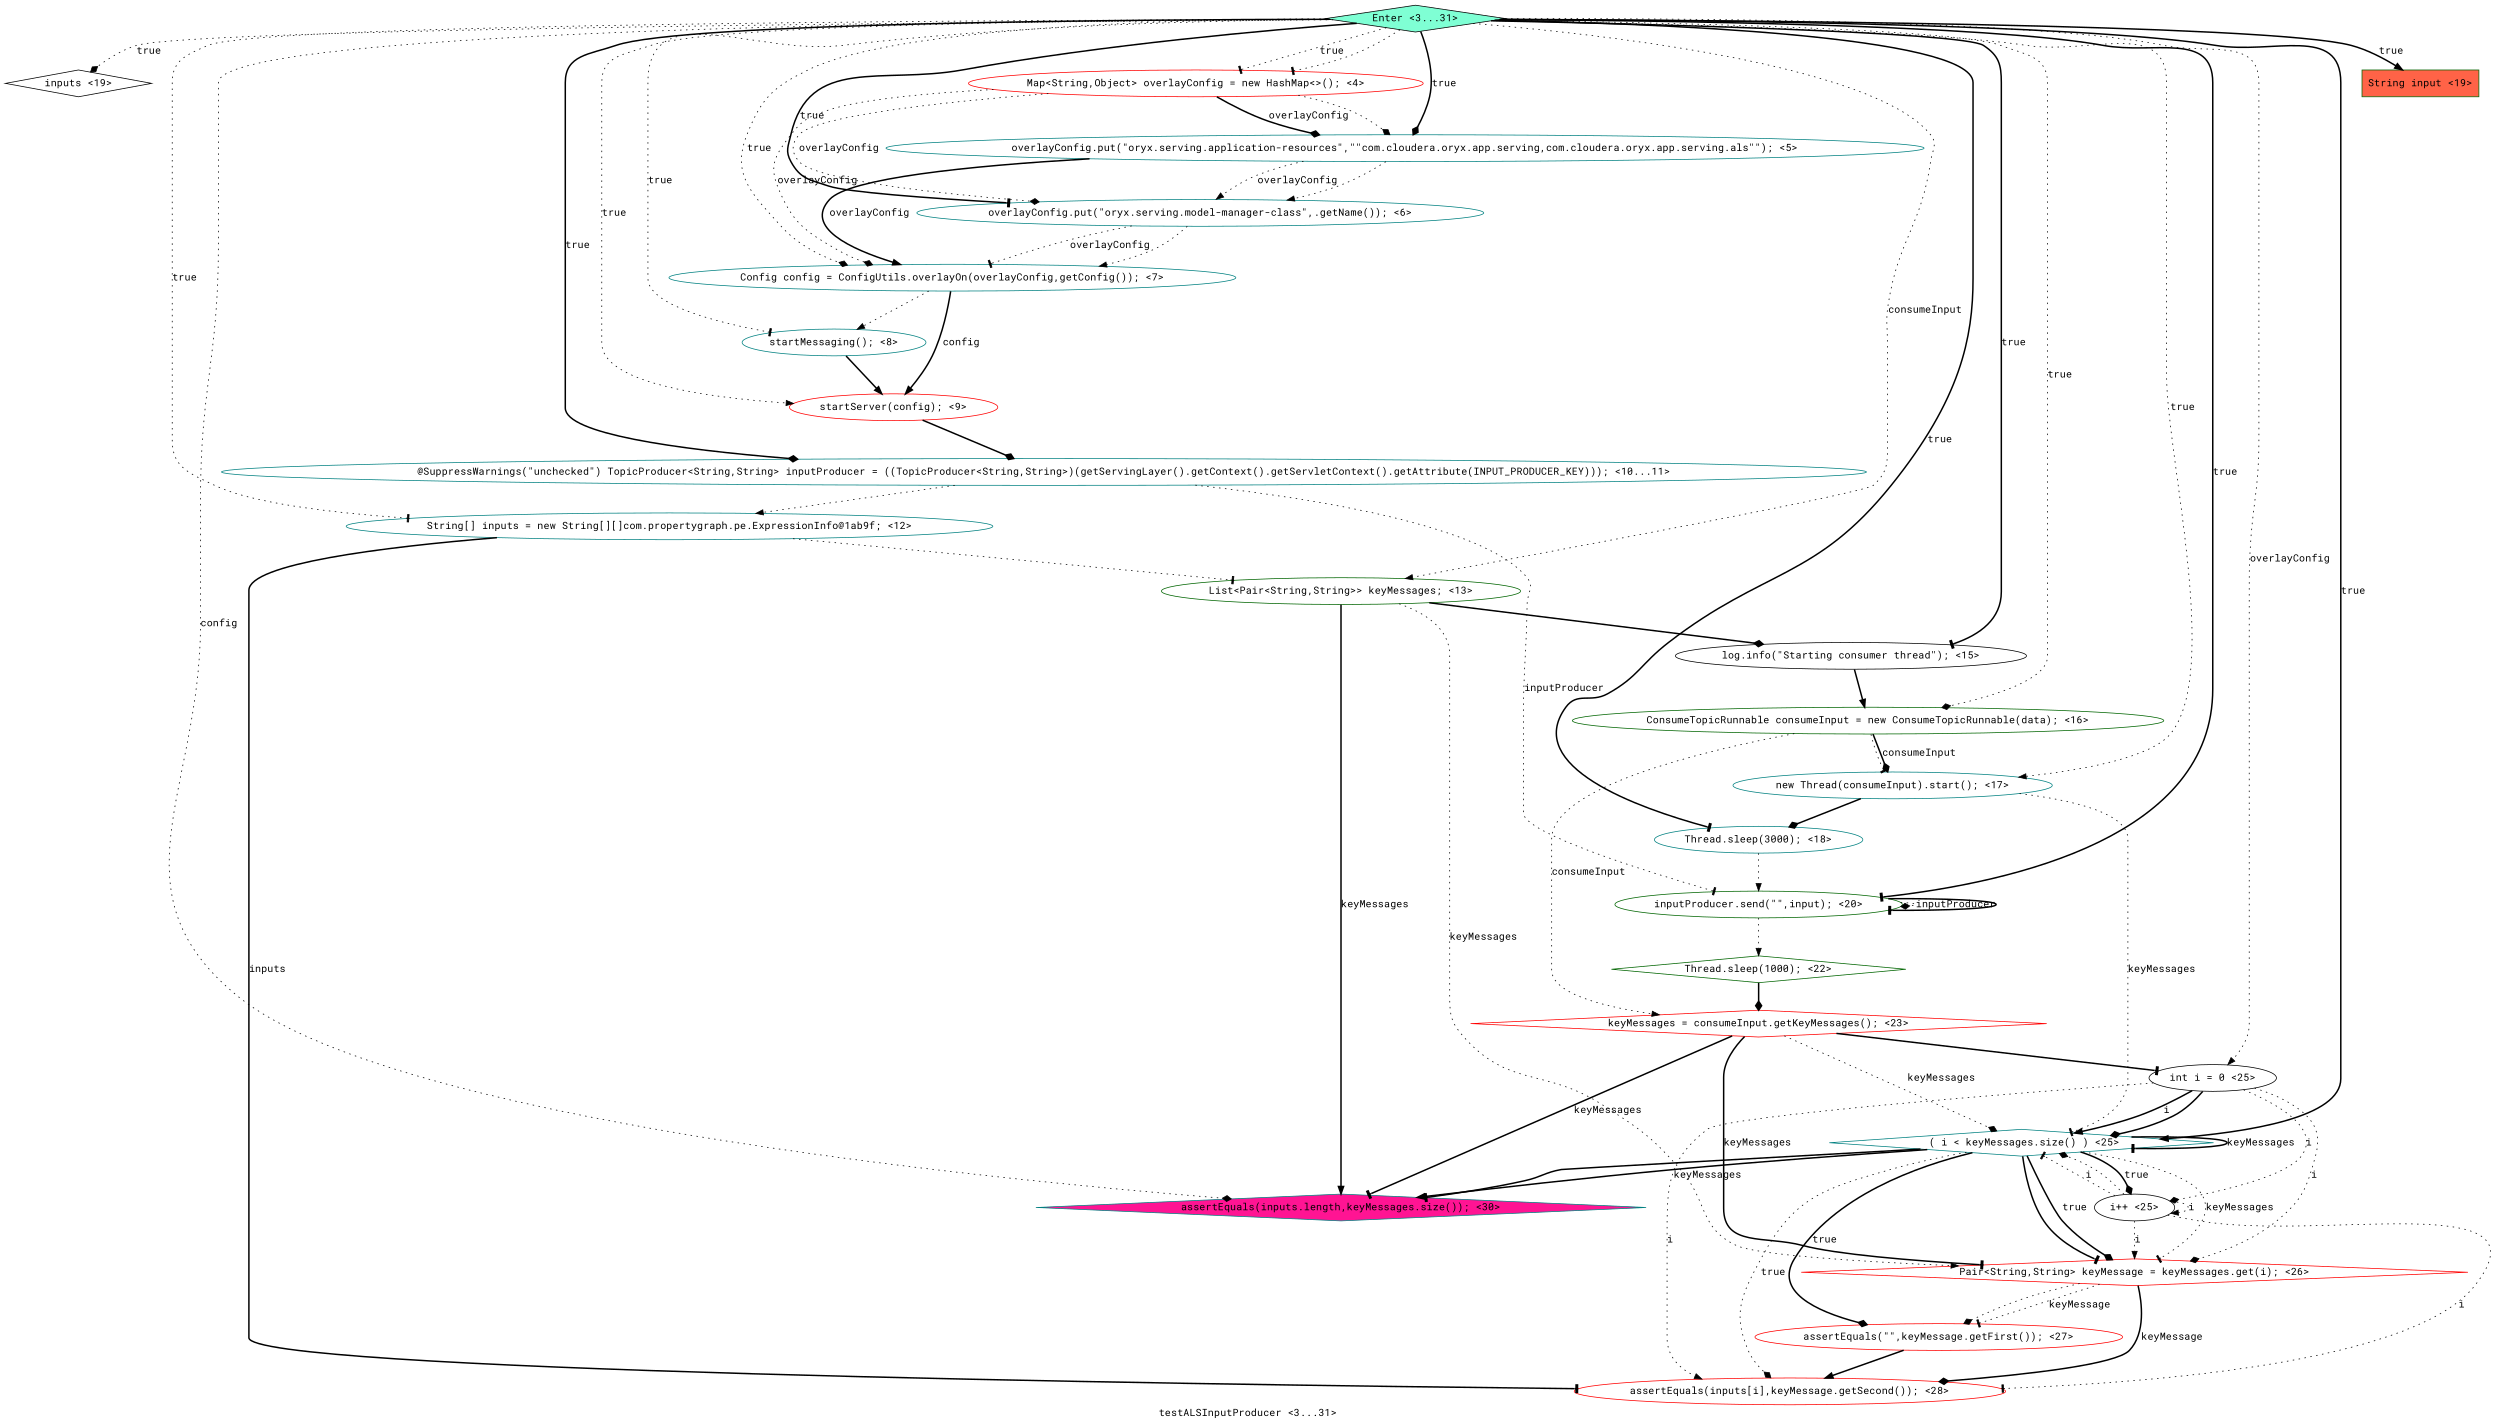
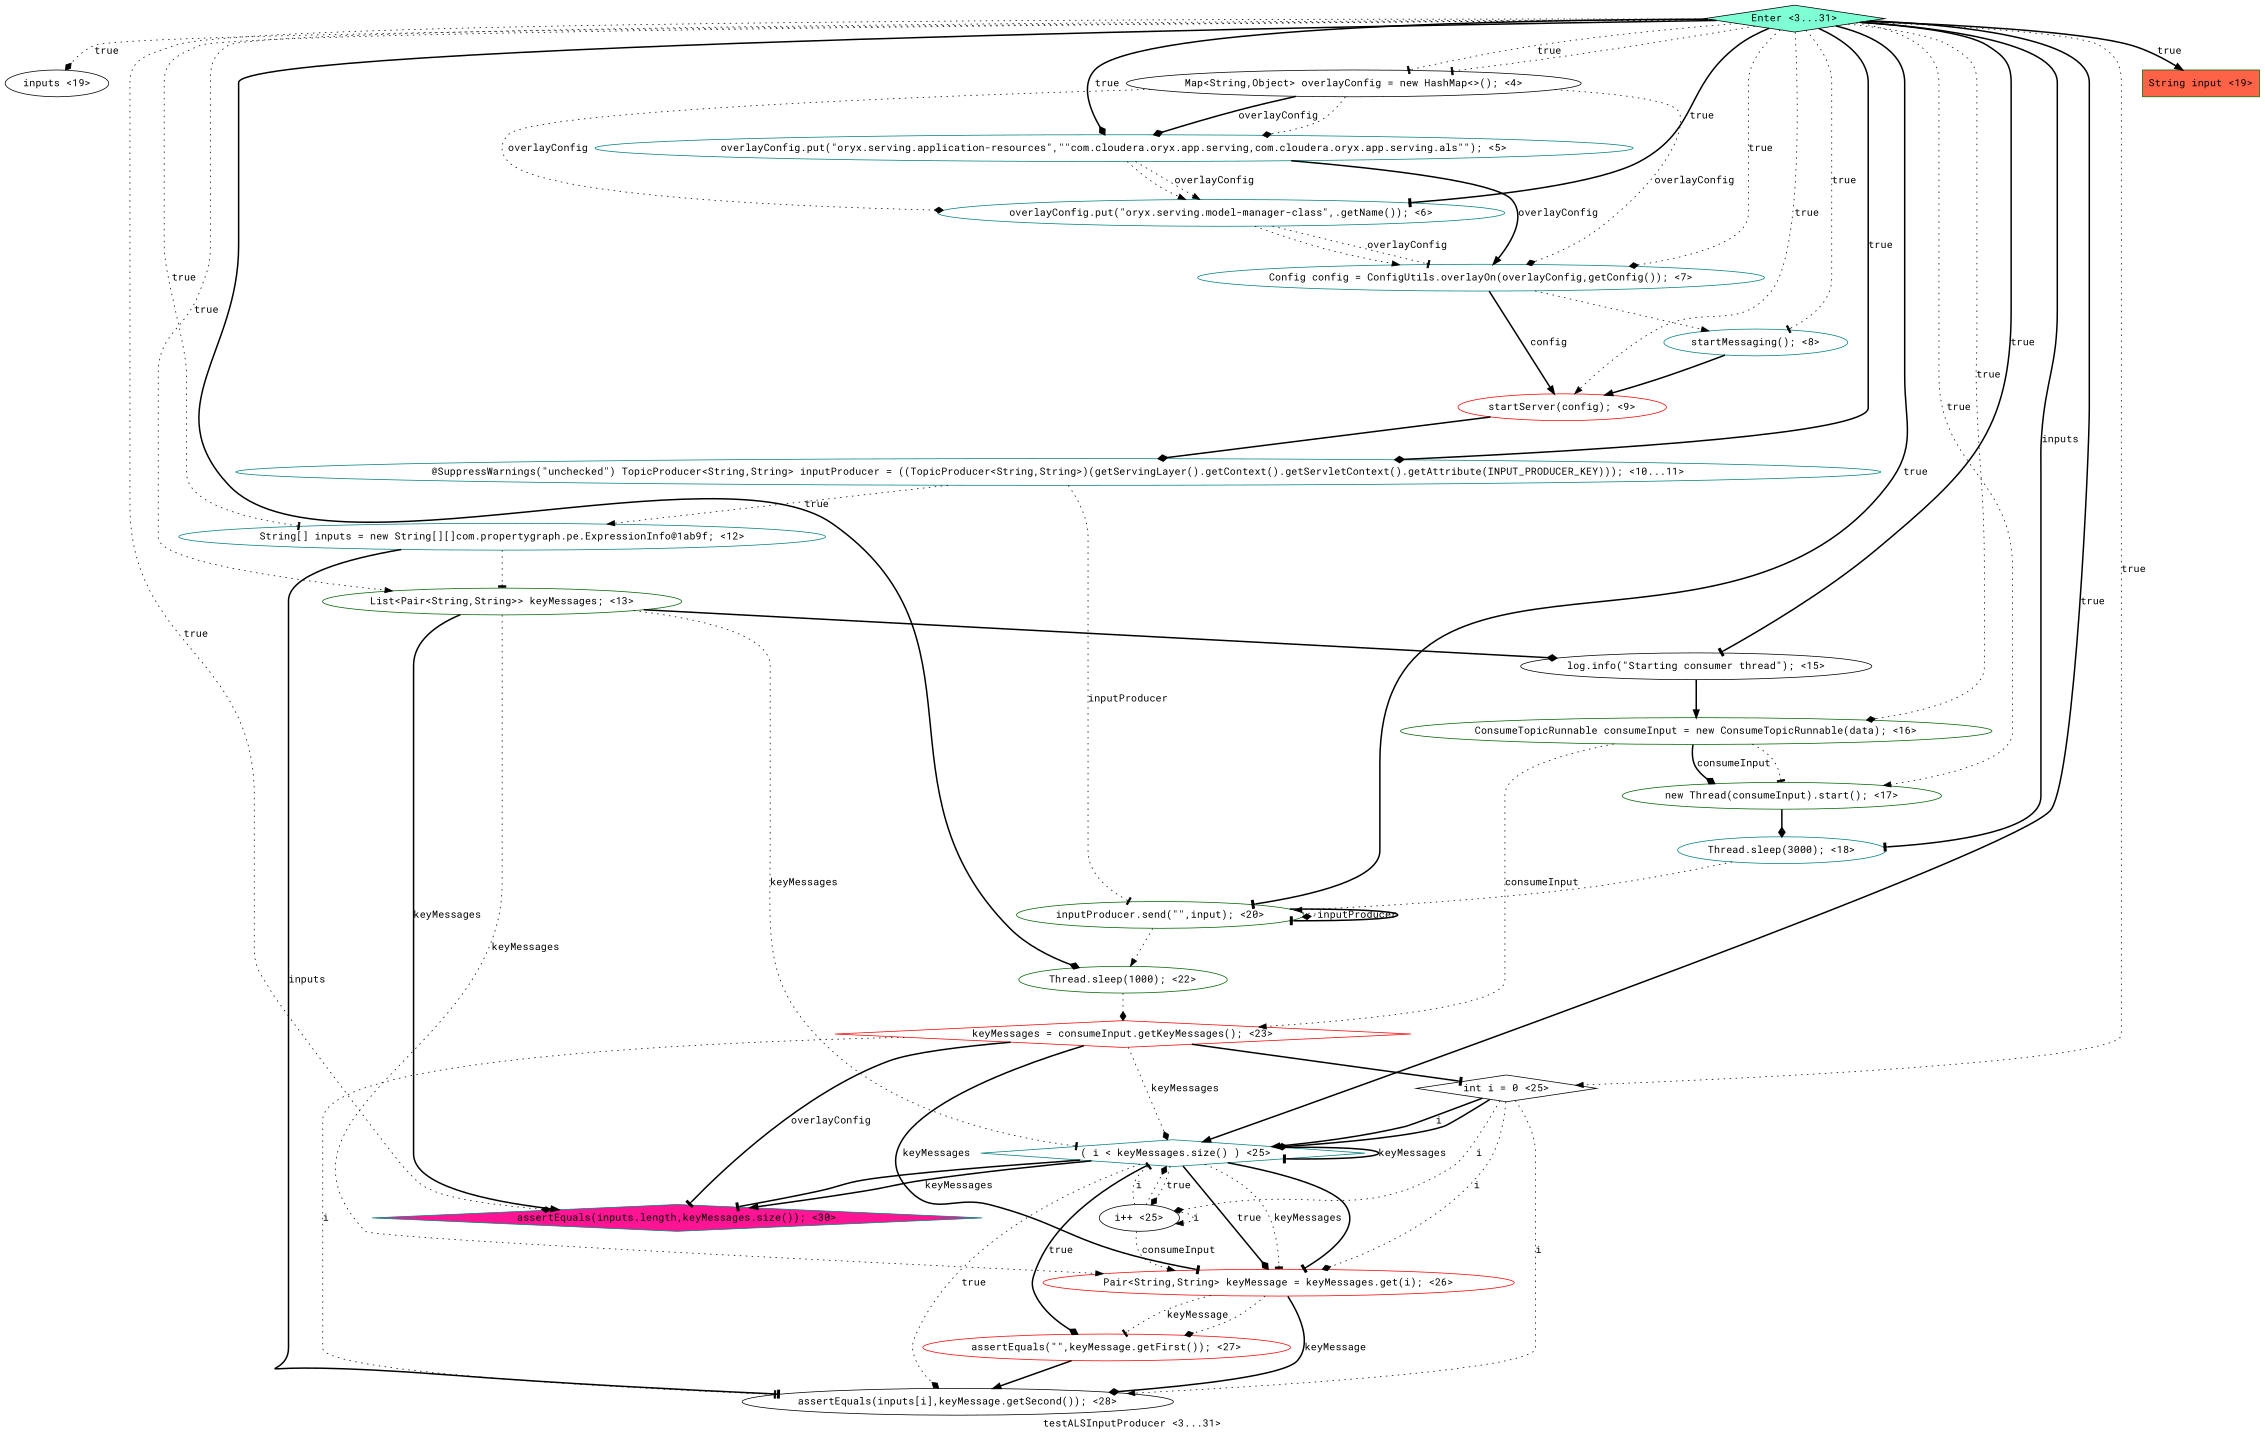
node "inputs <19>": shape diamond -> ellipse
node "Map<String,Object> overlayConfig = new HashMap<>(); <4>": color red -> black
edge "Enter <3...31>" -> "Thread.sleep(1000); <22>": added, label "true"
edge "Enter <3...31>" -> "List<Pair<String,String>> keyMessages; <13>": label "consumeInput" -> "true"
edge "Enter <3...31>" -> "Thread.sleep(3000); <18>": label "true" -> "inputs"
edge "Enter <3...31>" -> "int i = 0 <25>": label "overlayConfig" -> "true"
edge "Enter <3...31>" -> "assertEquals(inputs.length,keyMessages.size()); <30>": label "config" -> "true"
node "new Thread(consumeInput).start(); <17>": color teal -> darkgreen
edge "new Thread(consumeInput).start(); <17>" -> "( i < keyMessages.size() ) <25>": now "List<Pair<String,String>> keyMessages; <13>" -> "( i < keyMessages.size() ) <25>"
node "Thread.sleep(1000); <22>": shape diamond -> ellipse
edge "Thread.sleep(1000); <22>" -> "keyMessages = consumeInput.getKeyMessages(); <23>": style bold -> dotted
node "int i = 0 <25>": shape ellipse -> diamond
edge "keyMessages = consumeInput.getKeyMessages(); <23>" -> "assertEquals(inputs.length,keyMessages.size()); <30>": label "keyMessages" -> "overlayConfig"
edge "( i < keyMessages.size() ) <25>" -> "i++ <25>": style bold -> dotted
edge "i++ <25>" -> "Pair<String,String> keyMessage = keyMessages.get(i); <26>": label "i" -> "consumeInput"
node "Pair<String,String> keyMessage = keyMessages.get(i); <26>": shape diamond -> ellipse
edge "i++ <25>" -> "assertEquals(inputs[i],keyMessage.getSecond()); <28>": now "keyMessages = consumeInput.getKeyMessages(); <23>" -> "assertEquals(inputs[i],keyMessage.getSecond()); <28>"
node "assertEquals(inputs[i],keyMessage.getSecond()); <28>": color red -> black
